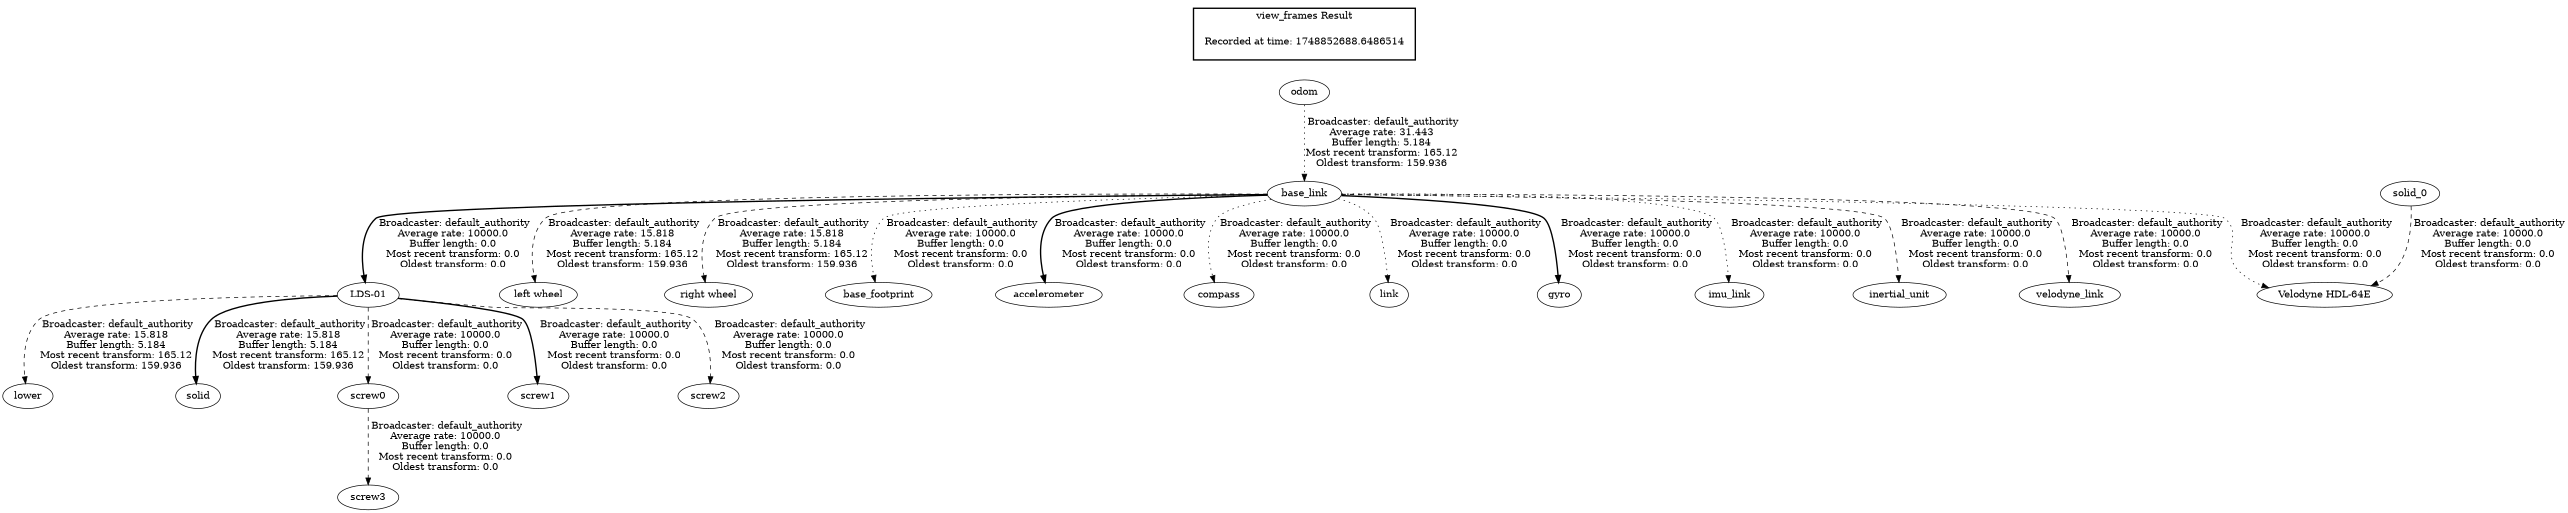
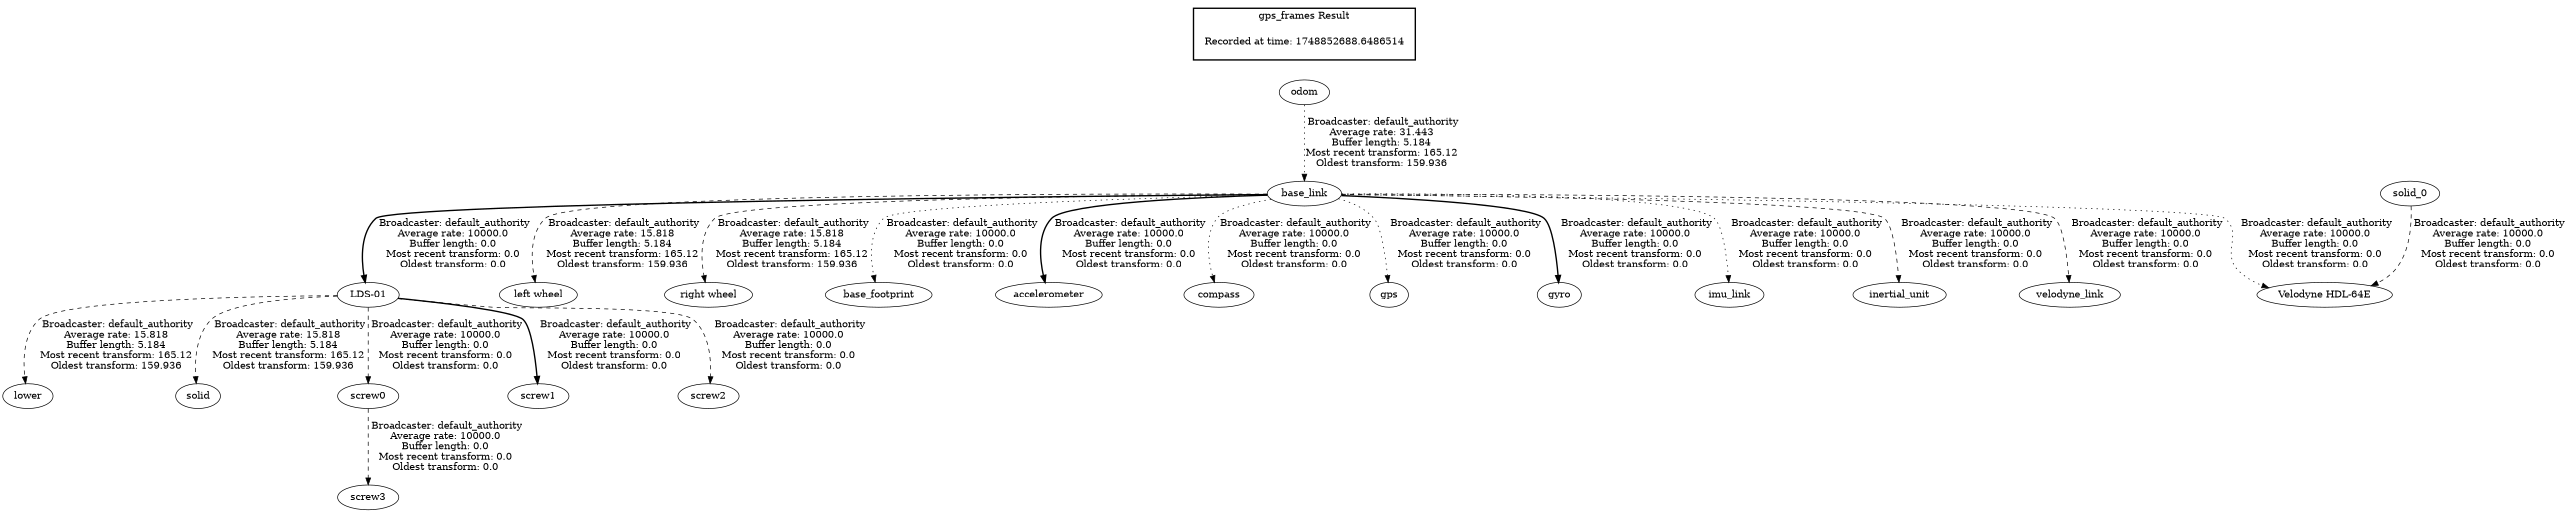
cluster "view_frames Result": label "view_frames Result" -> "gps_frames Result"
node "link": label "link" -> "gps"
edge "LDS-01" -> "solid": style bold -> dashed
